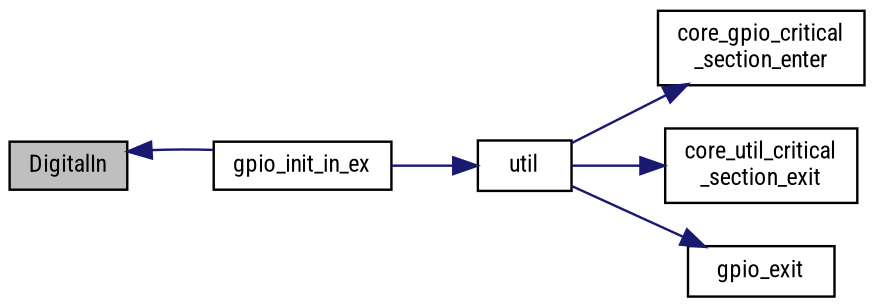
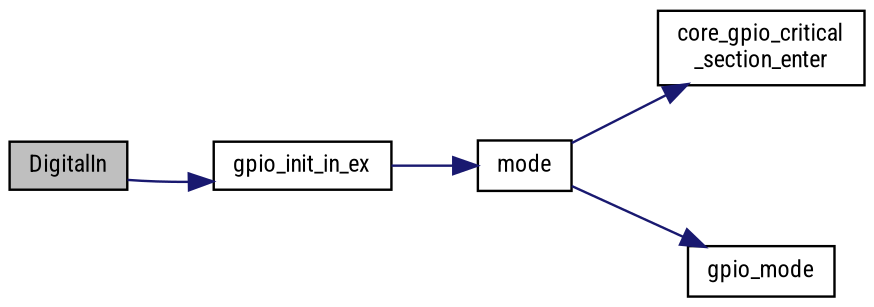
edge "gpio_init_in_ex" -> "DigitalIn": reversed
node "util": label "util" -> "mode"
node "core_util_critical _section_exit": removed
node "gpio_exit": label "gpio_exit" -> "gpio_mode"
